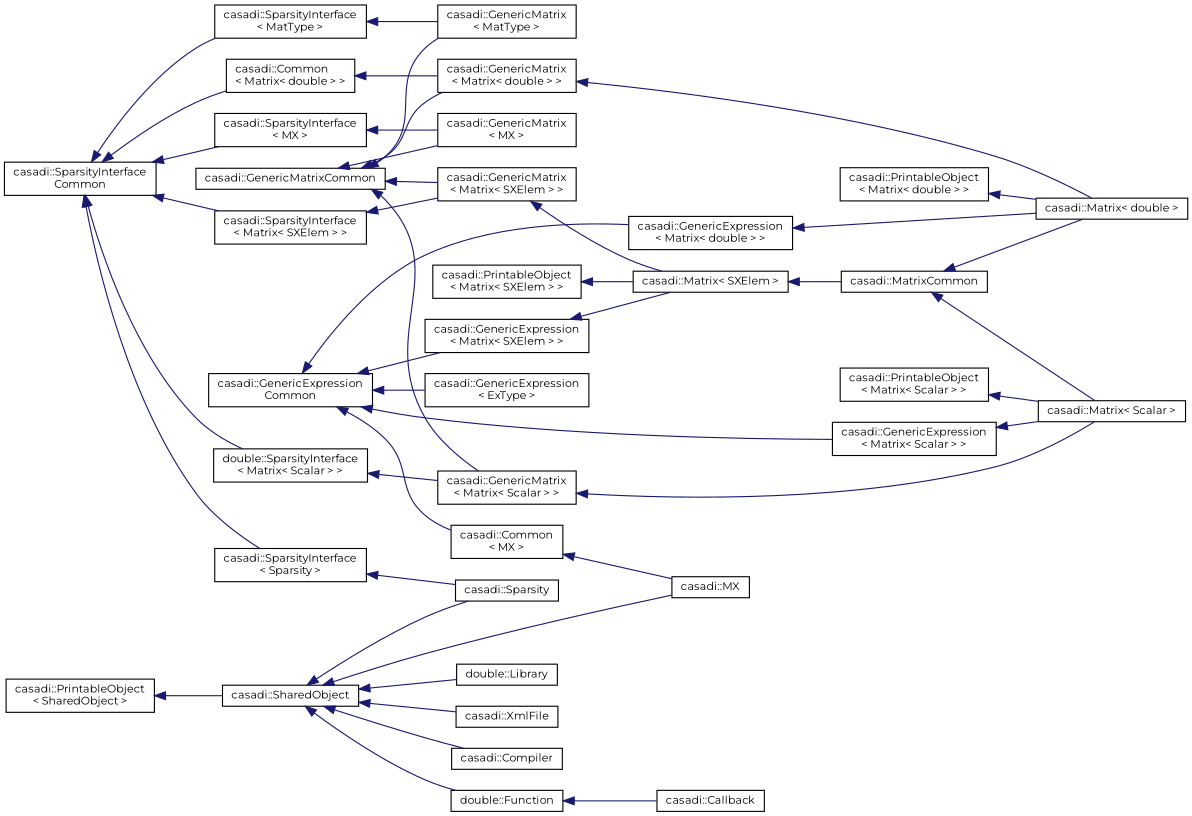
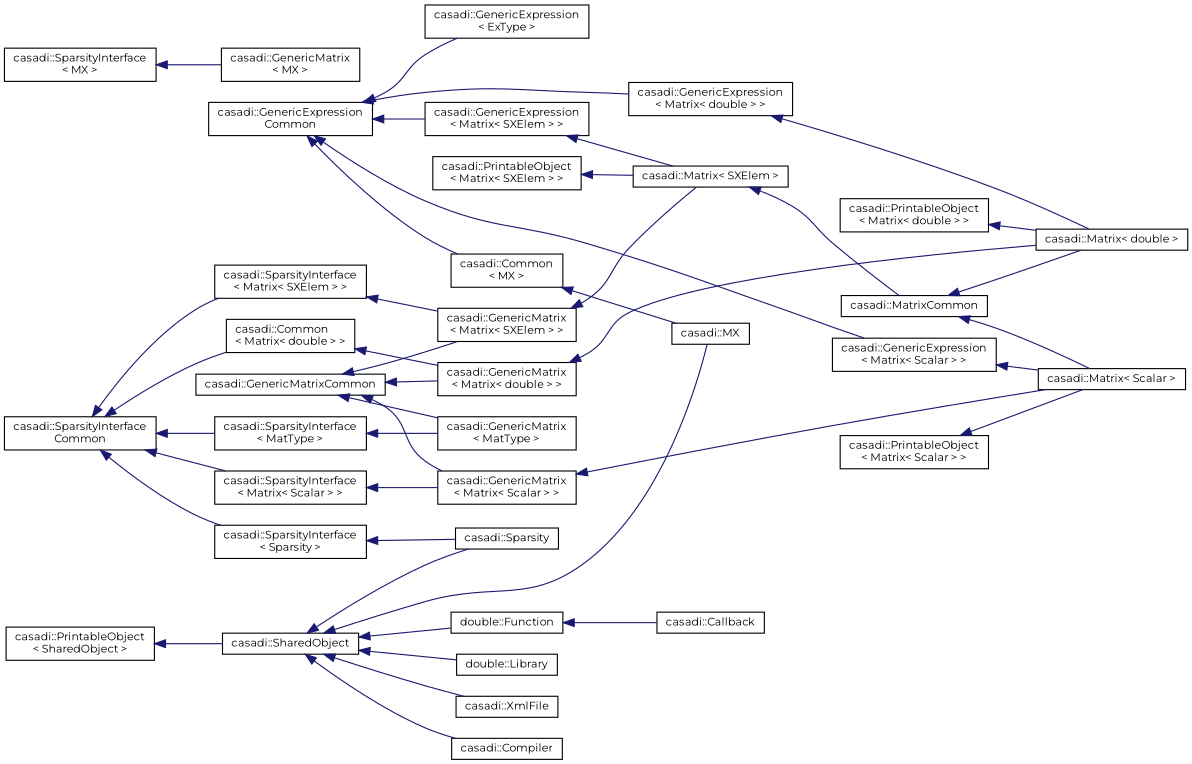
edge "casadi::SparsityInterface < MX >" -> "casadi::SparsityInterface Common": removed
edge "casadi::GenericMatrix < MX >" -> "casadi::GenericMatrixCommon": removed
node "double::SparsityInterface < Matrix< Scalar > >": label "double::SparsityInterface < Matrix< Scalar > >" -> "casadi::SparsityInterface < Matrix< Scalar > >"
